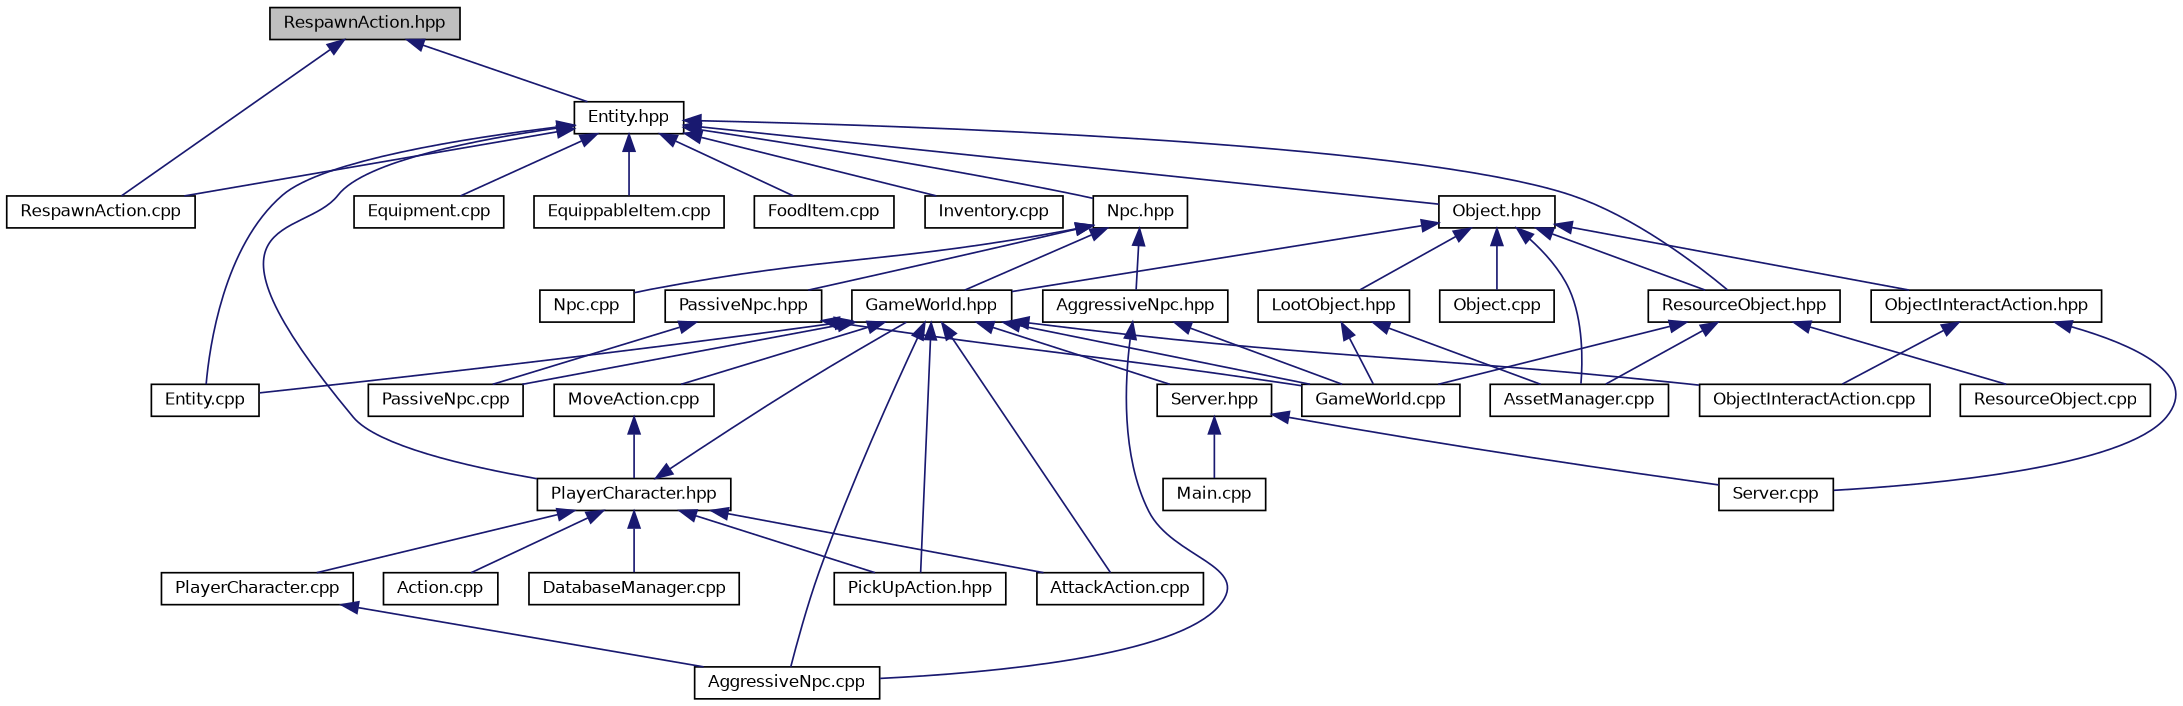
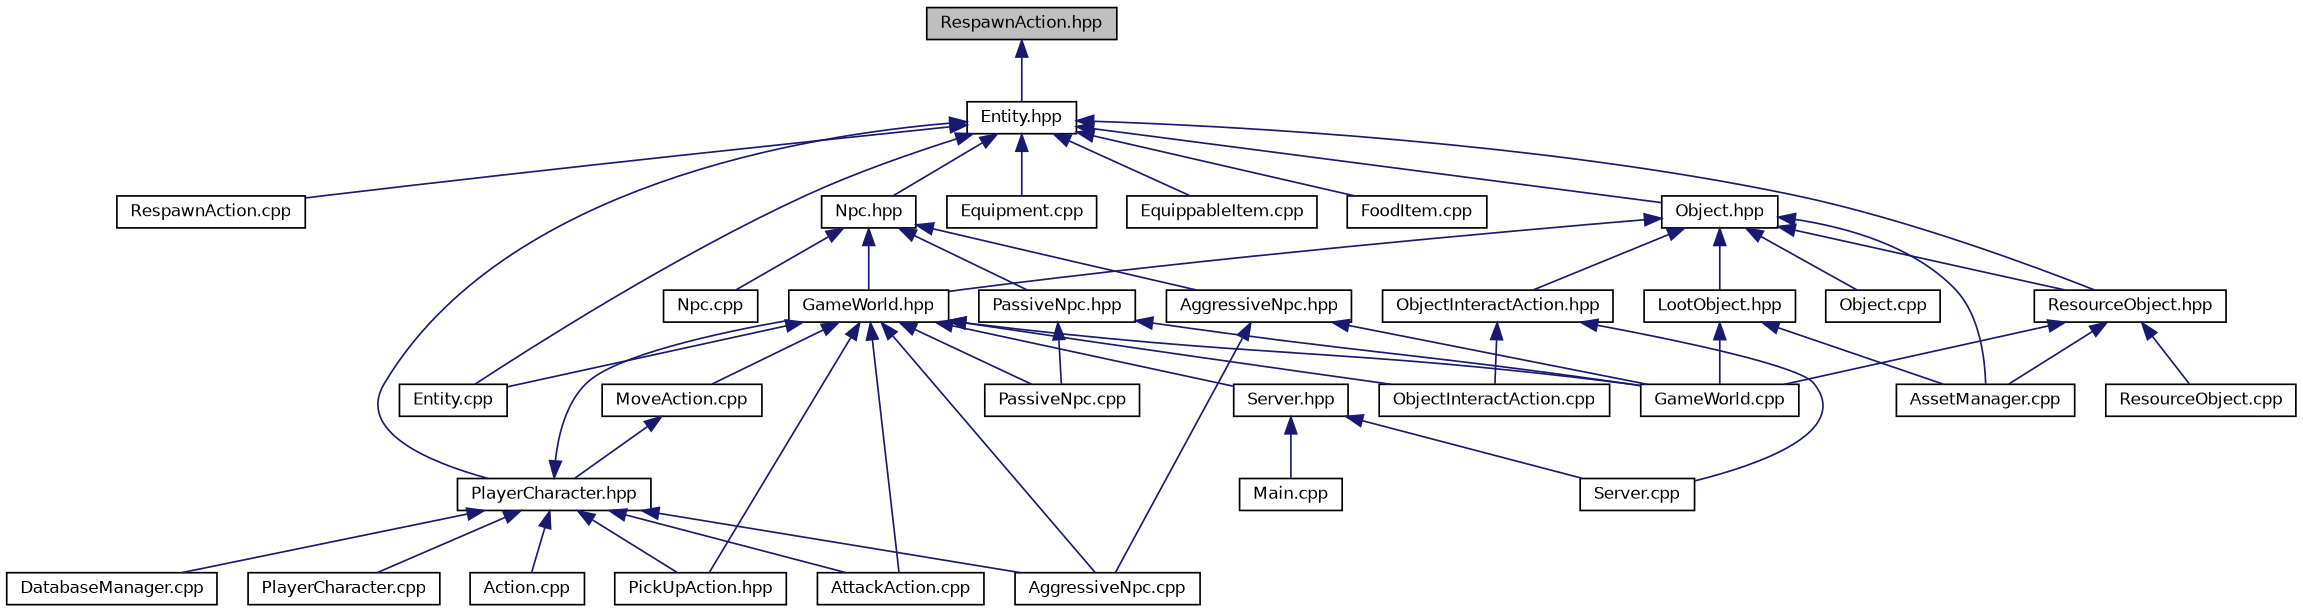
edge "RespawnAction.cpp" -> "RespawnAction.hpp": removed
node "Inventory.cpp": removed
edge "AggressiveNpc.cpp" -> "PlayerCharacter.cpp": now "AggressiveNpc.cpp" -> "PlayerCharacter.hpp"
